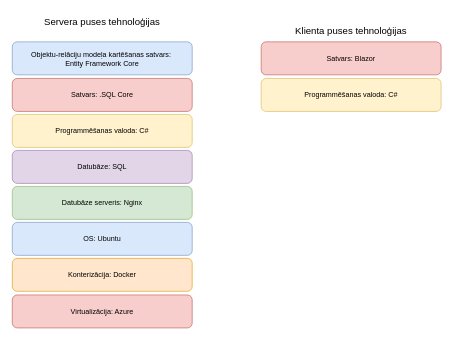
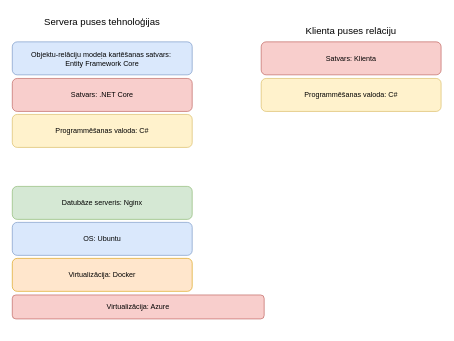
node "Klienta puses tehnoloģijas": label "Klienta puses tehnoloģijas" -> "Klienta puses relāciju"
node "Satvars: Blazor": label "Satvars: Blazor" -> "Satvars: Klienta"
node "Satvars: .SQL Core": label "Satvars: .SQL Core" -> "Satvars: .NET Core"
node "Datubāze: SQL": removed
node "Konterizācija: Docker": label "Konterizācija: Docker" -> "Virtualizācija: Docker"
node "Virtualizācija: Azure": size 180x33 -> 252x24
